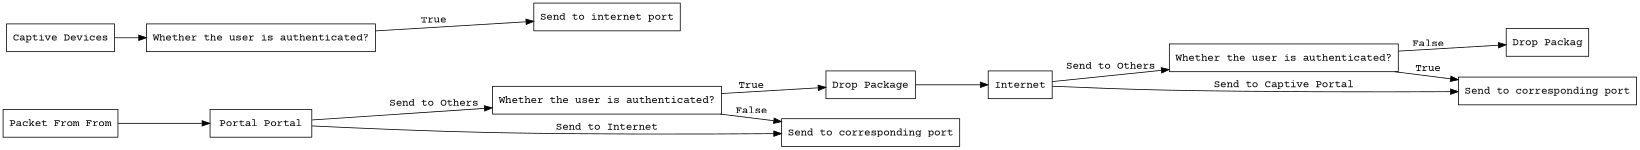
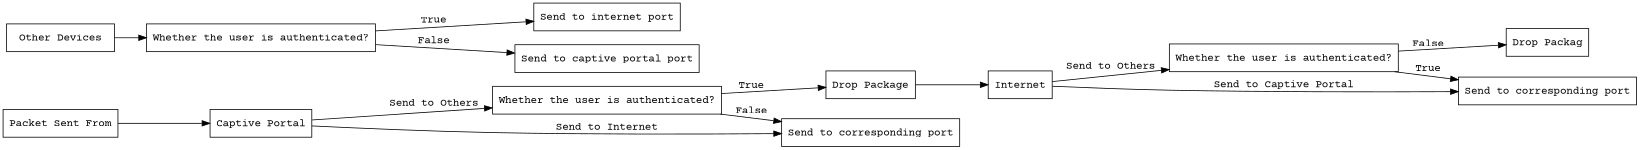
node "Captive Devices": label "Captive Devices" -> "Other Devices"
node "Send to captive portal port": added
node "Packet From From": label "Packet From From" -> "Packet Sent From"
node "Portal Portal": label "Portal Portal" -> "Captive Portal"
